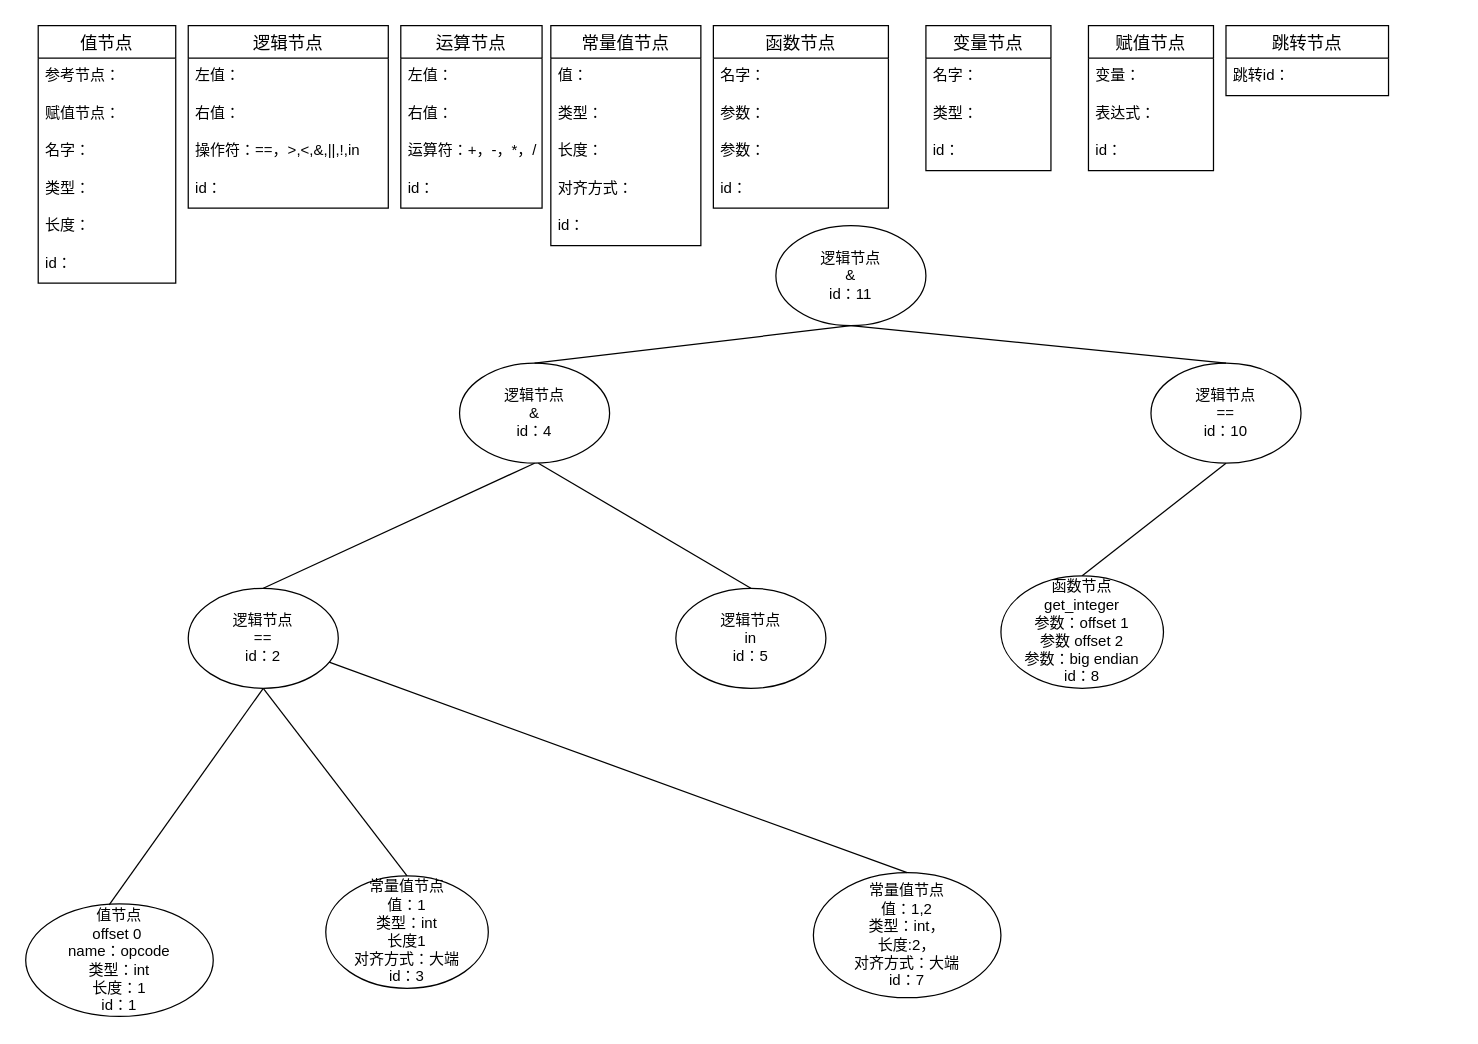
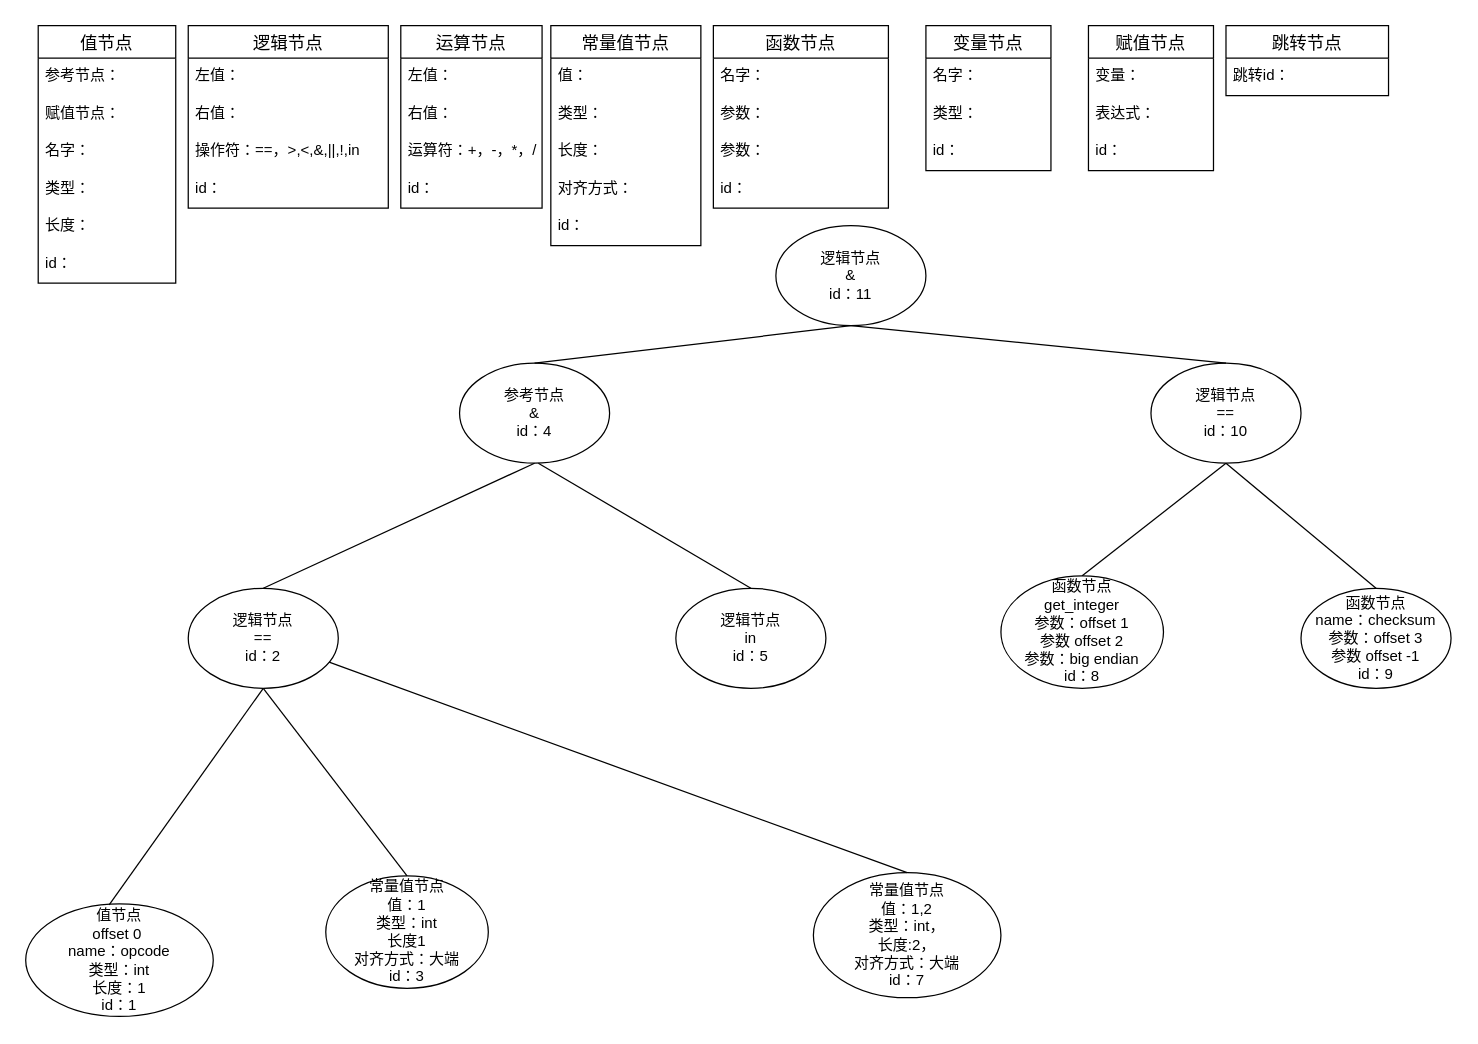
node "逻辑节点 & id：4": label "逻辑节点 & id：4" -> "参考节点 & id：4"
edge "逻辑节点 == id：10" -- "函数节点 name：checksum 参数：offset 3 参数 offset -1 id：9": added
node "函数节点 name：checksum 参数：offset 3 参数 offset -1 id：9": added
